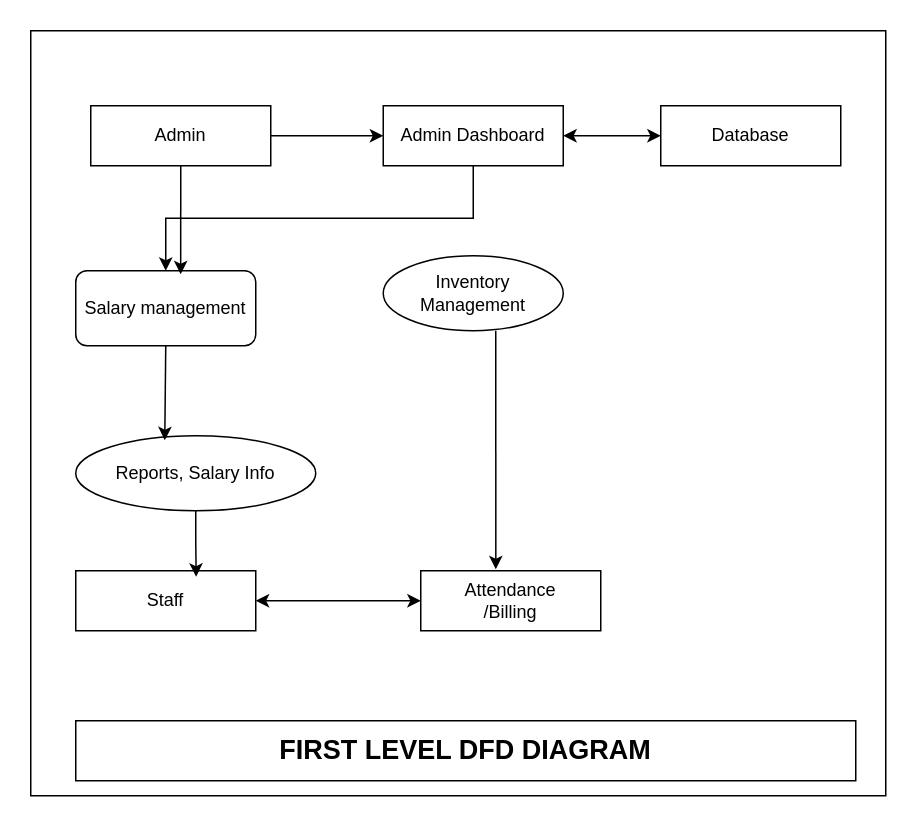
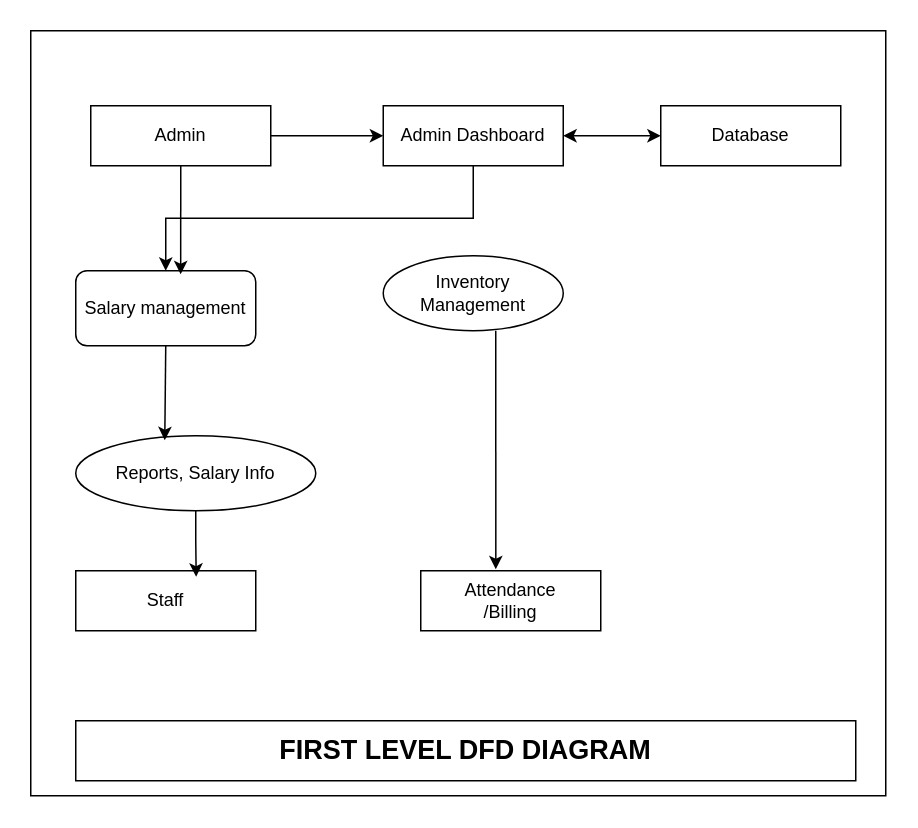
edge "Staff" -- "Attendance /Billing": removed
